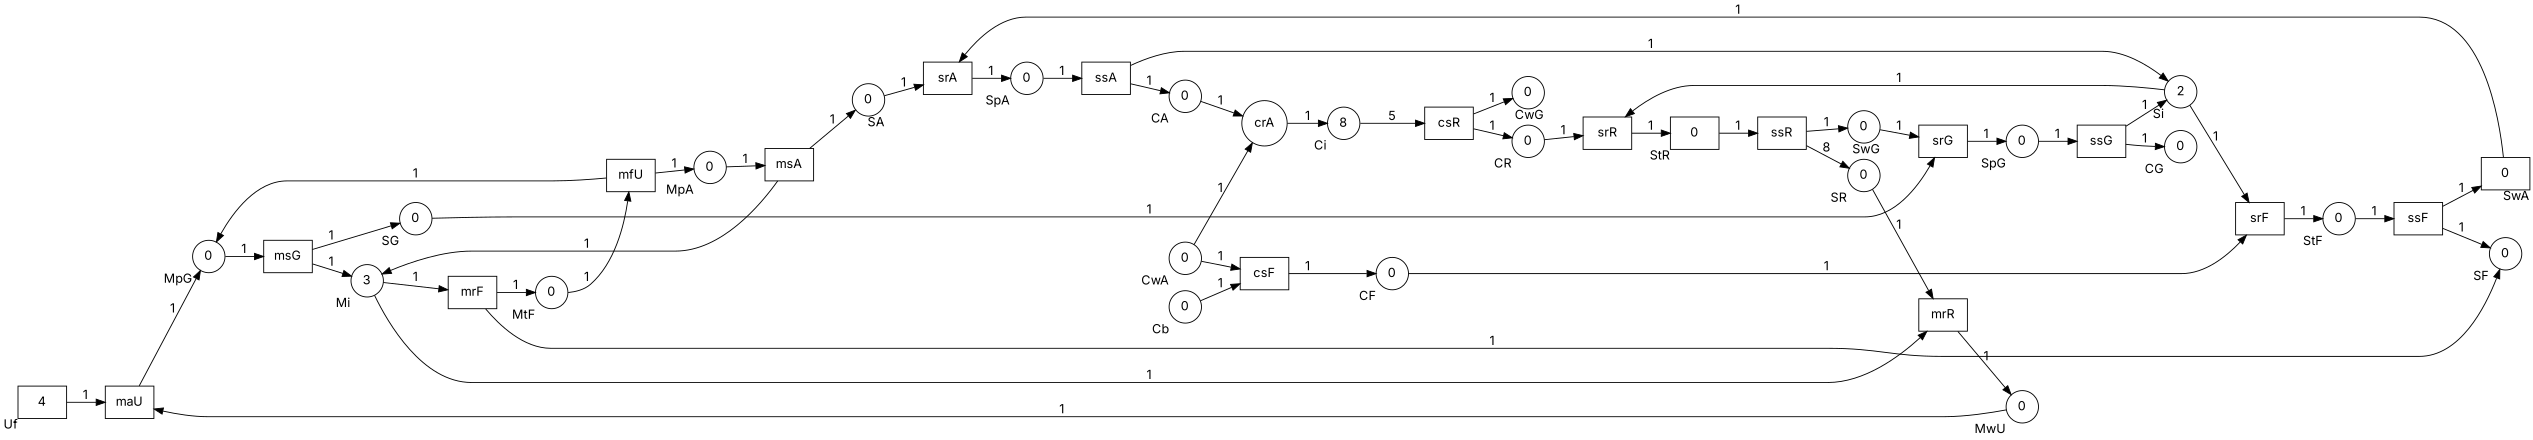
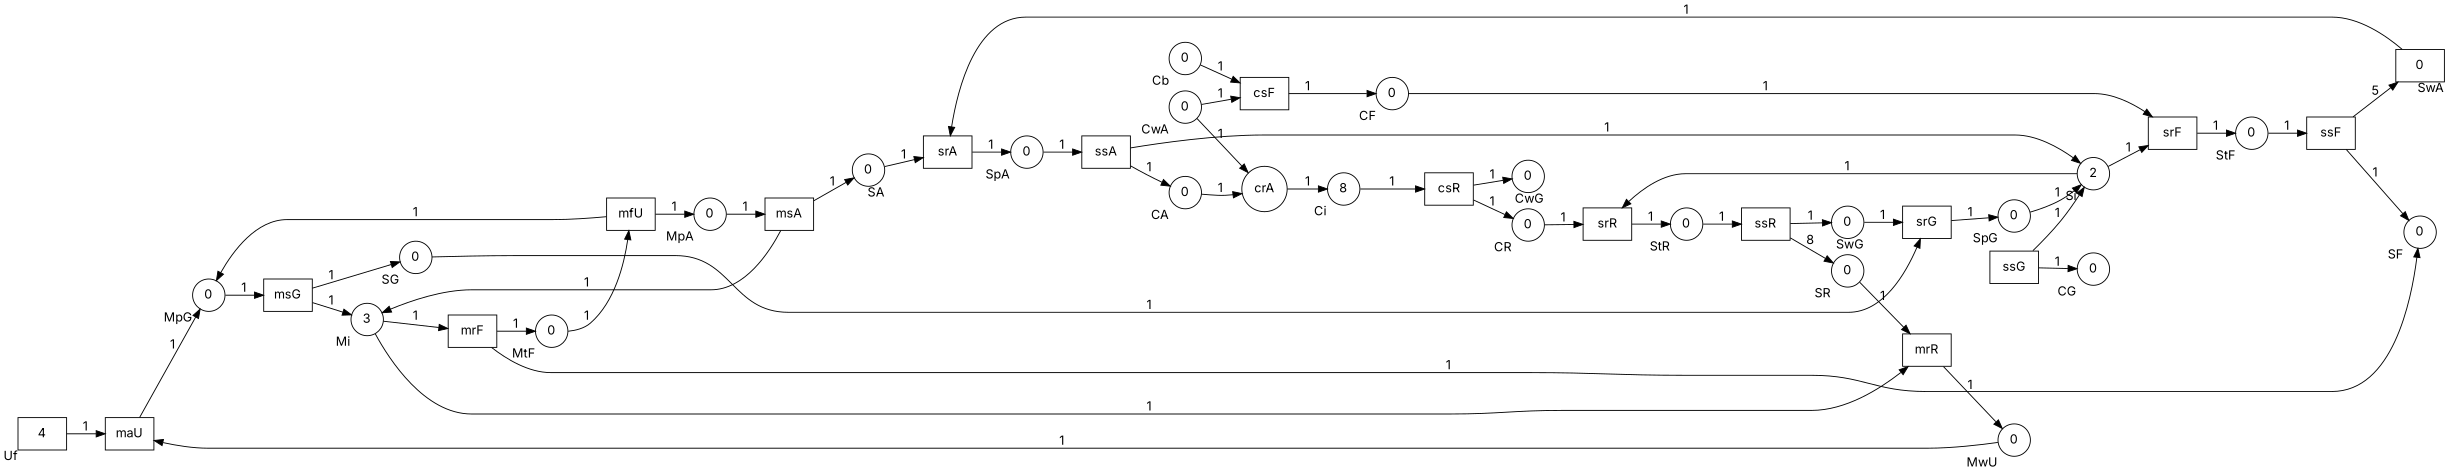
edge "8 Ci" -> "csR": label "5" -> "1"
node "0 StR": shape box -> circle
edge "0 SpG" -> "ssG": now "0 SpG" -> "2 Si"
edge "ssF" -> "0 SwA": label "1" -> "5"
